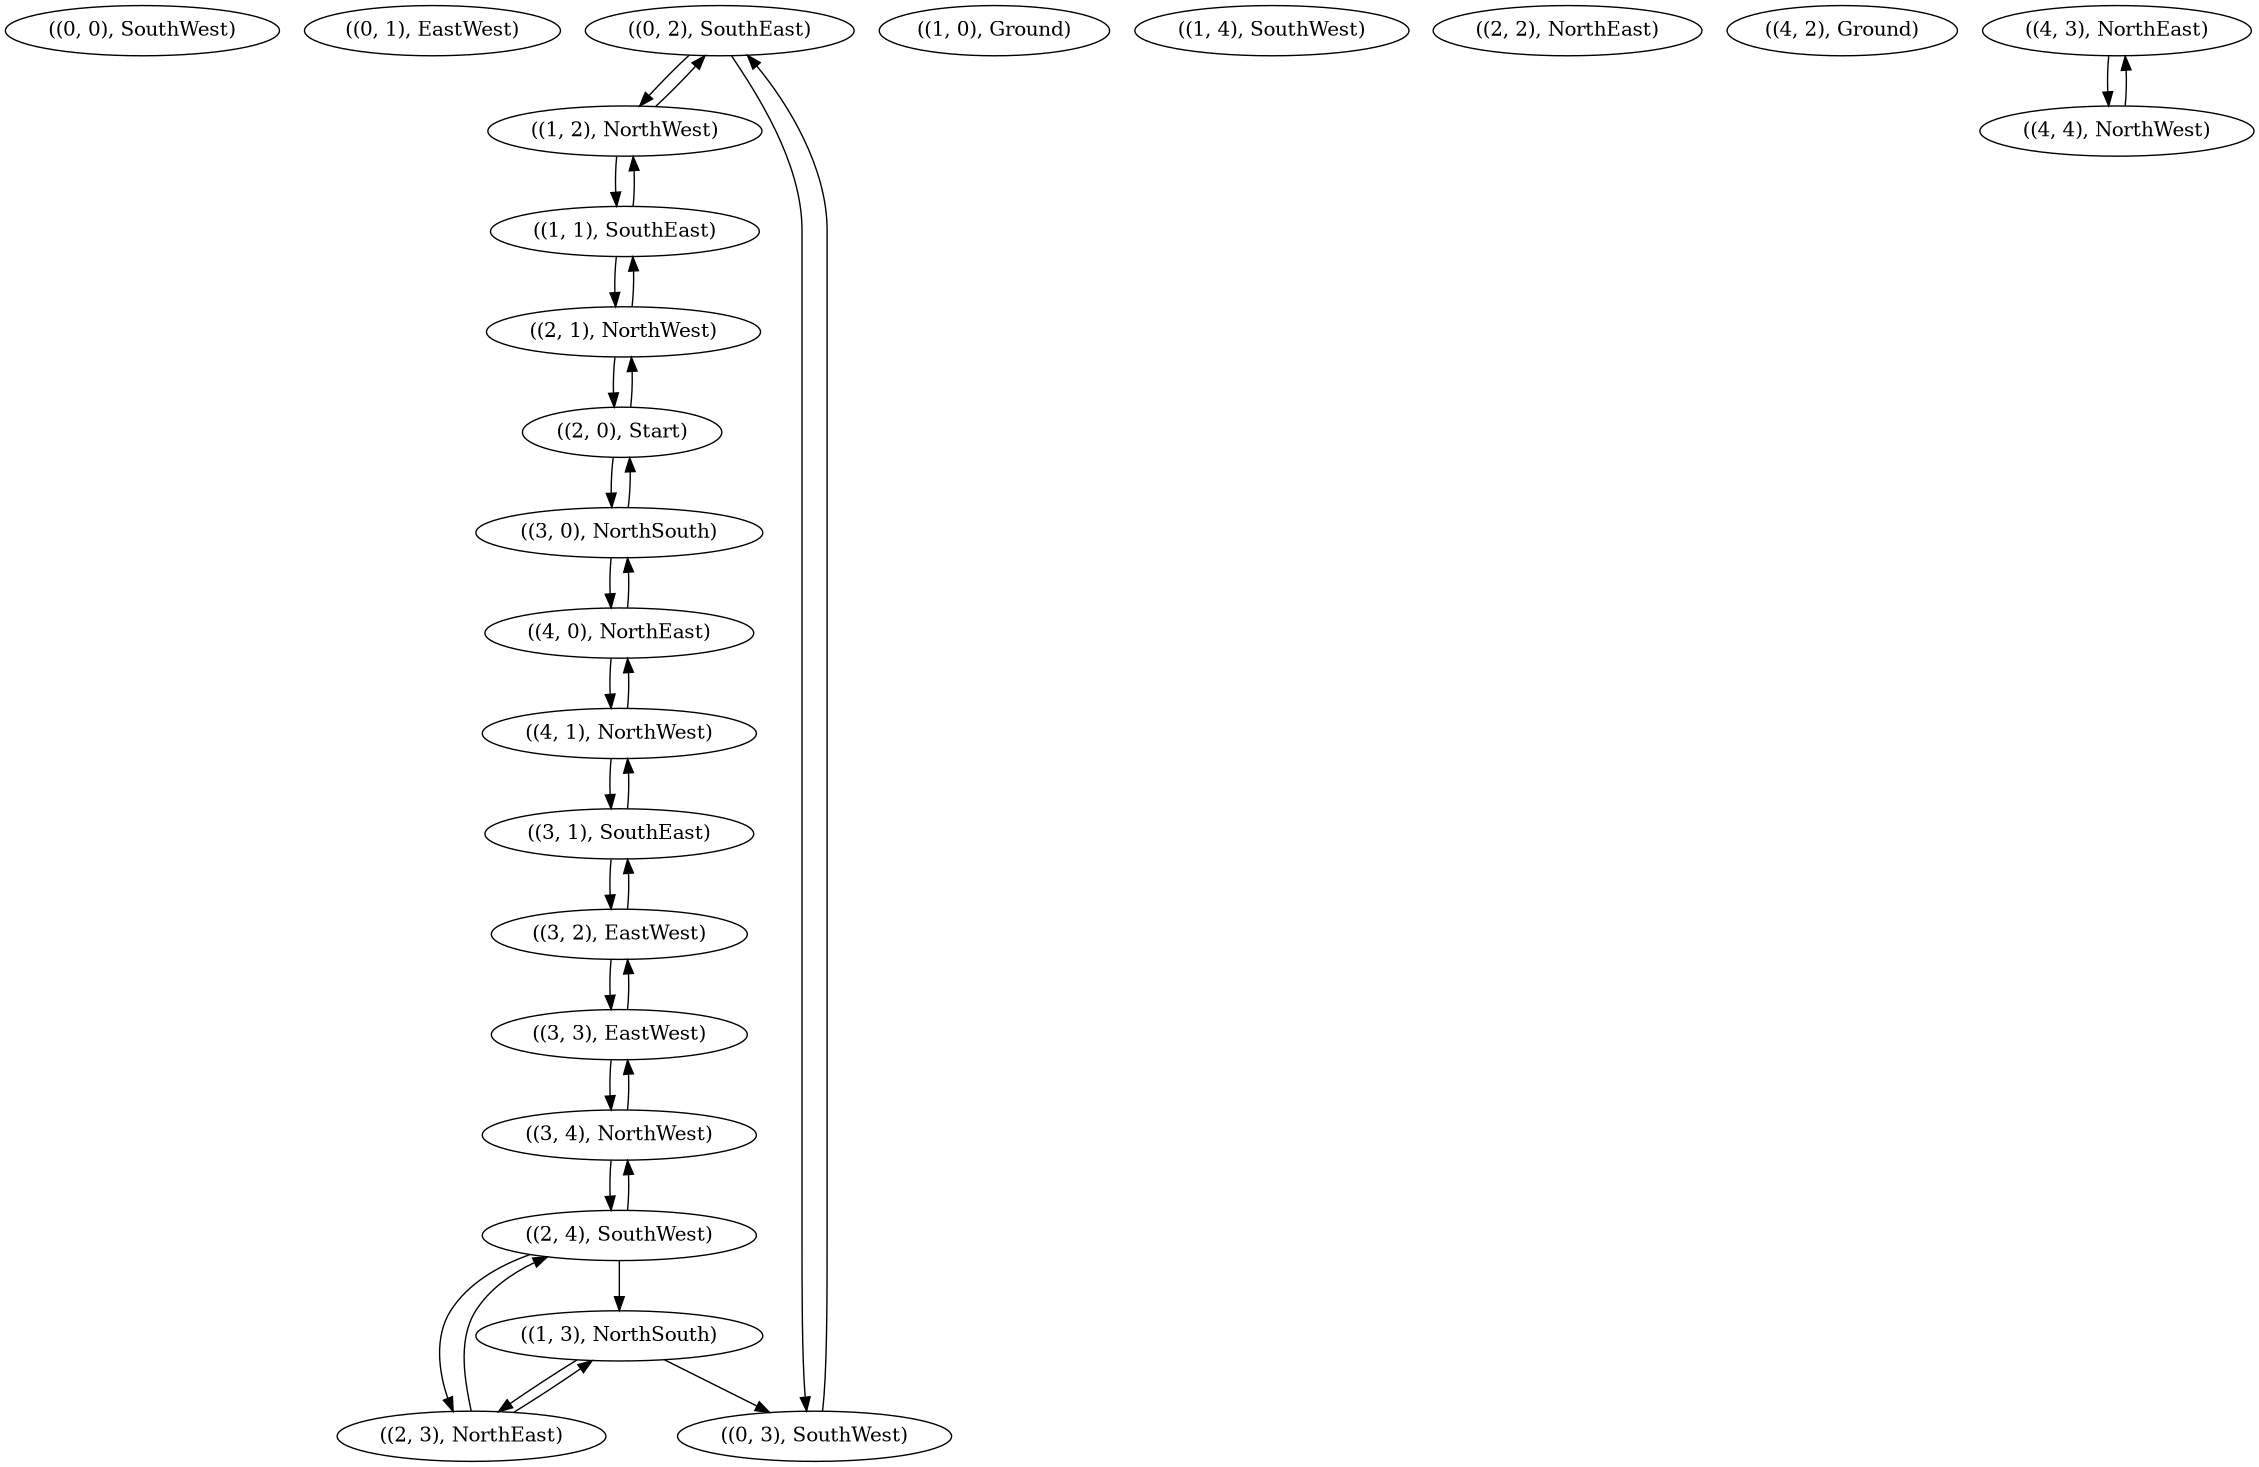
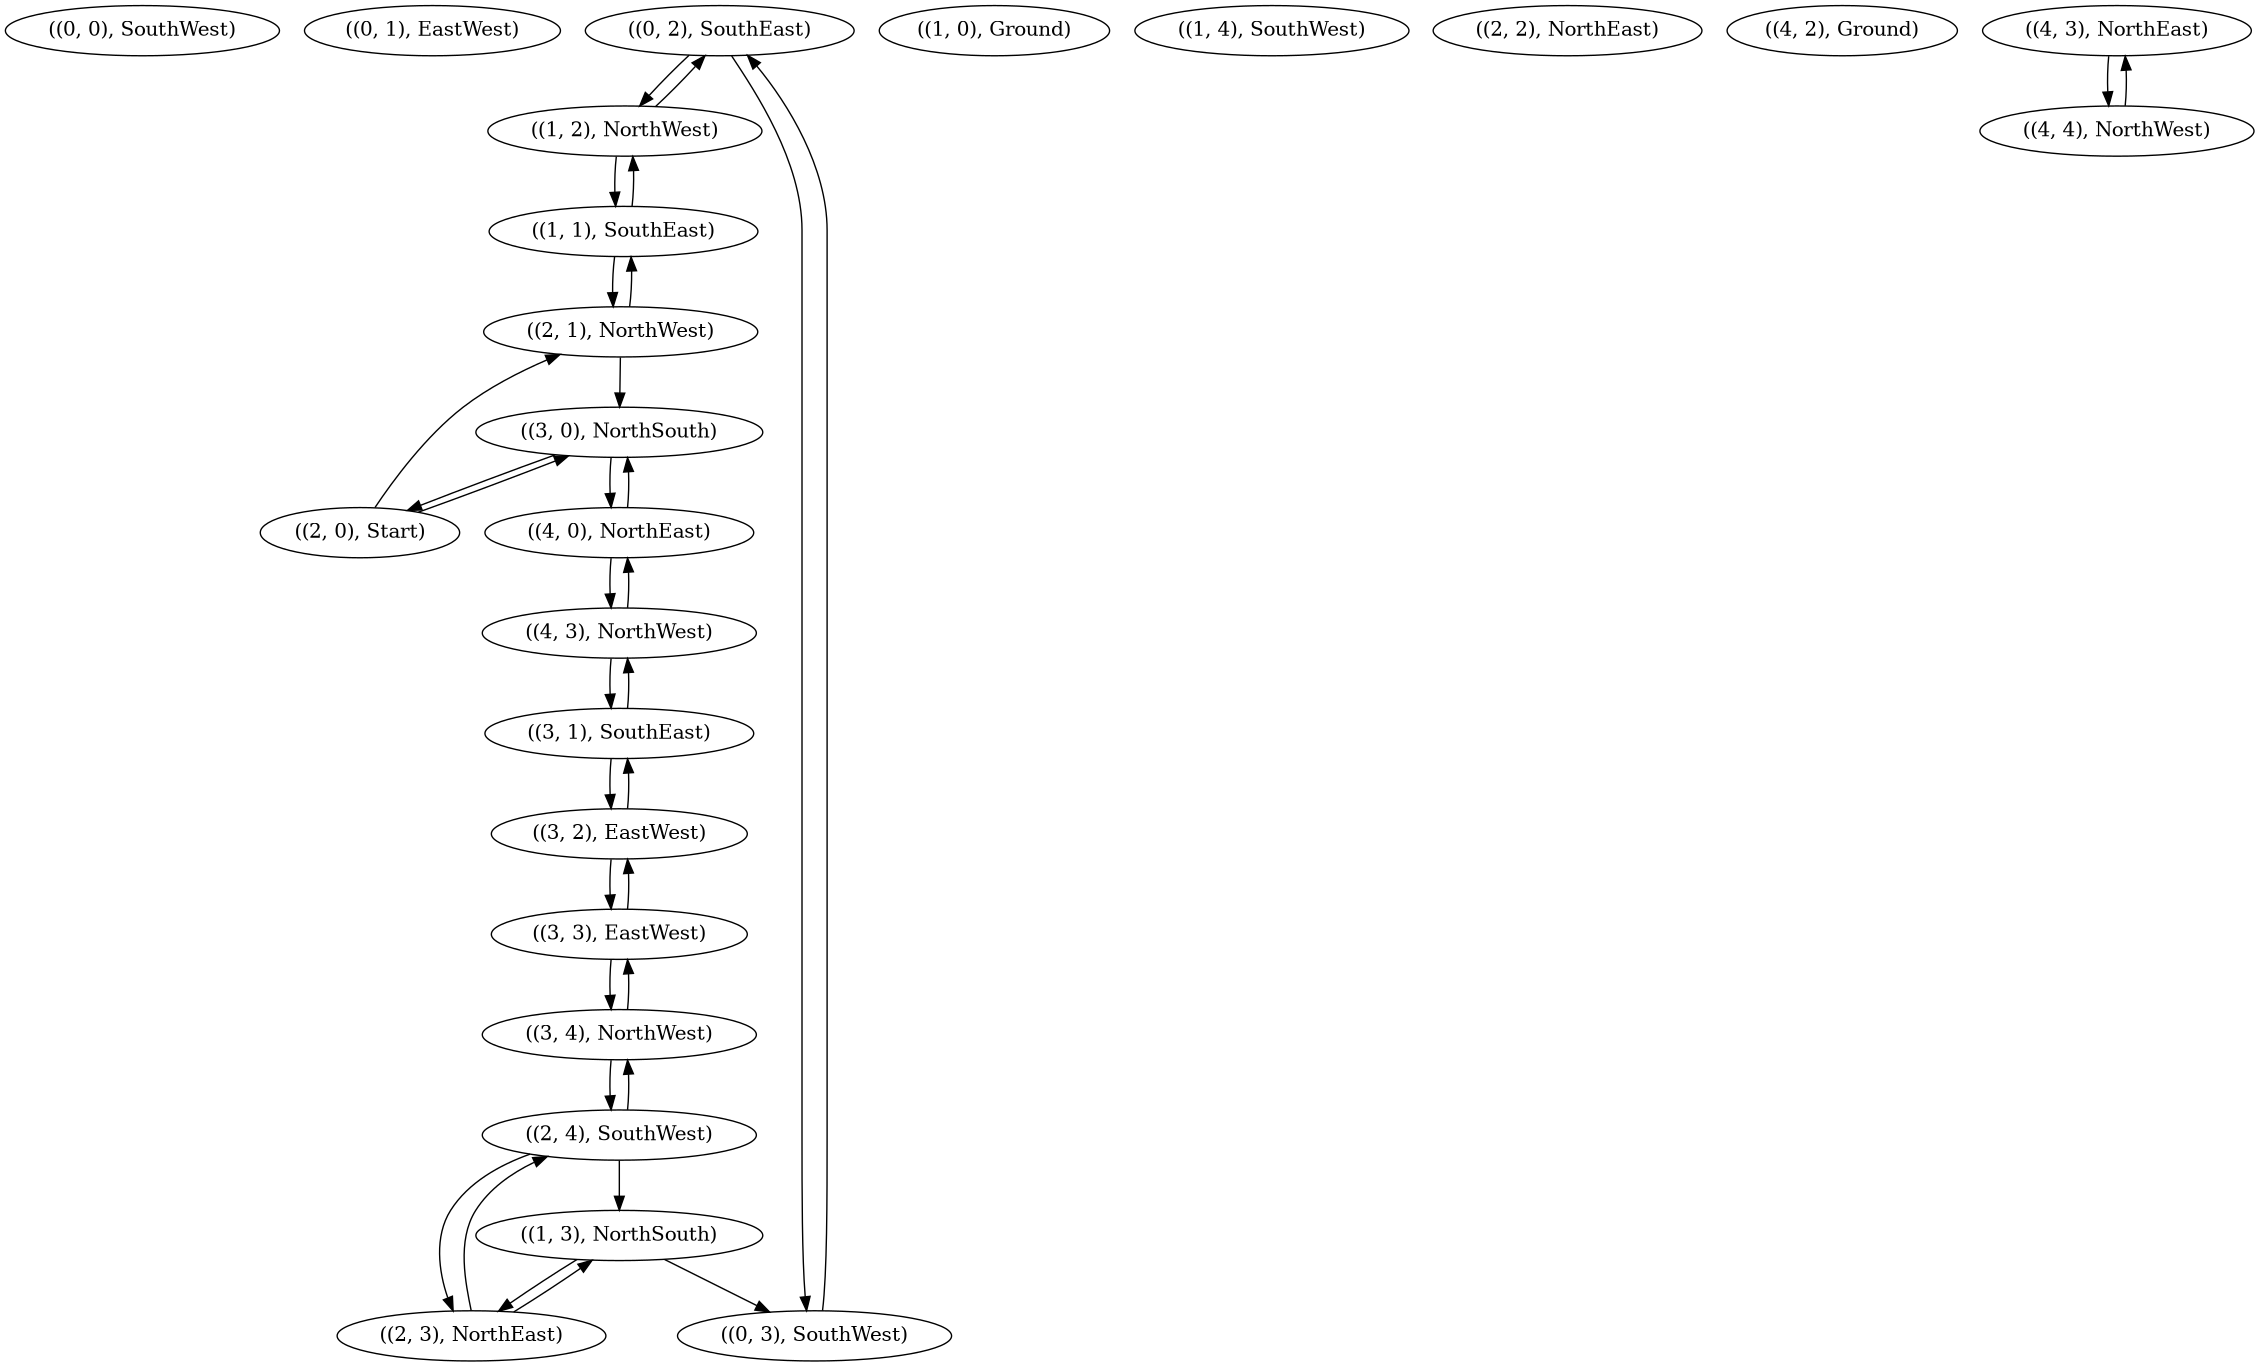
edge "((2, 1), NorthWest)" -> "((2, 0), Start)": now "((2, 1), NorthWest)" -> "((3, 0), NorthSouth)"
node "((4, 1), NorthWest)": label "((4, 1), NorthWest)" -> "((4, 3), NorthWest)"
